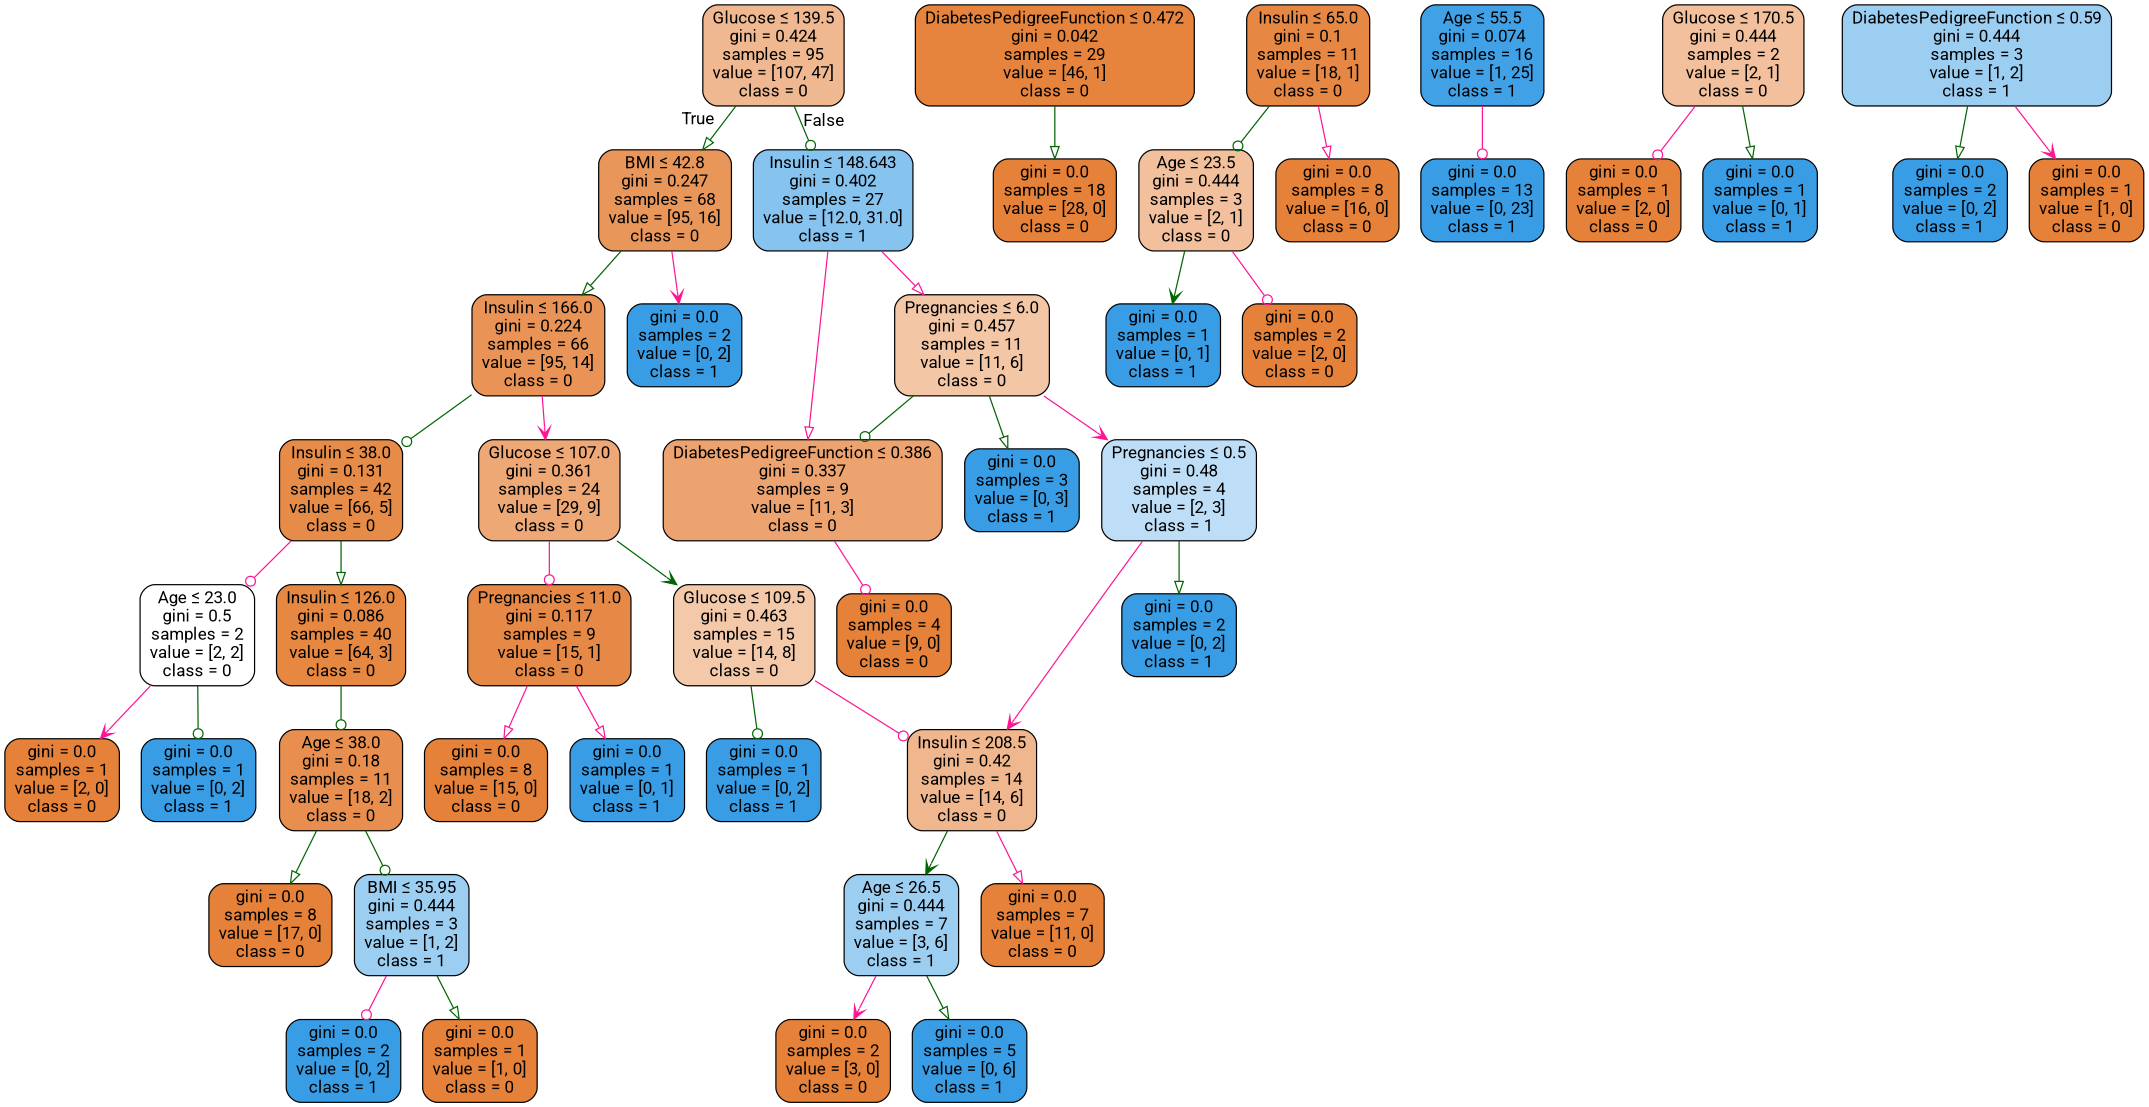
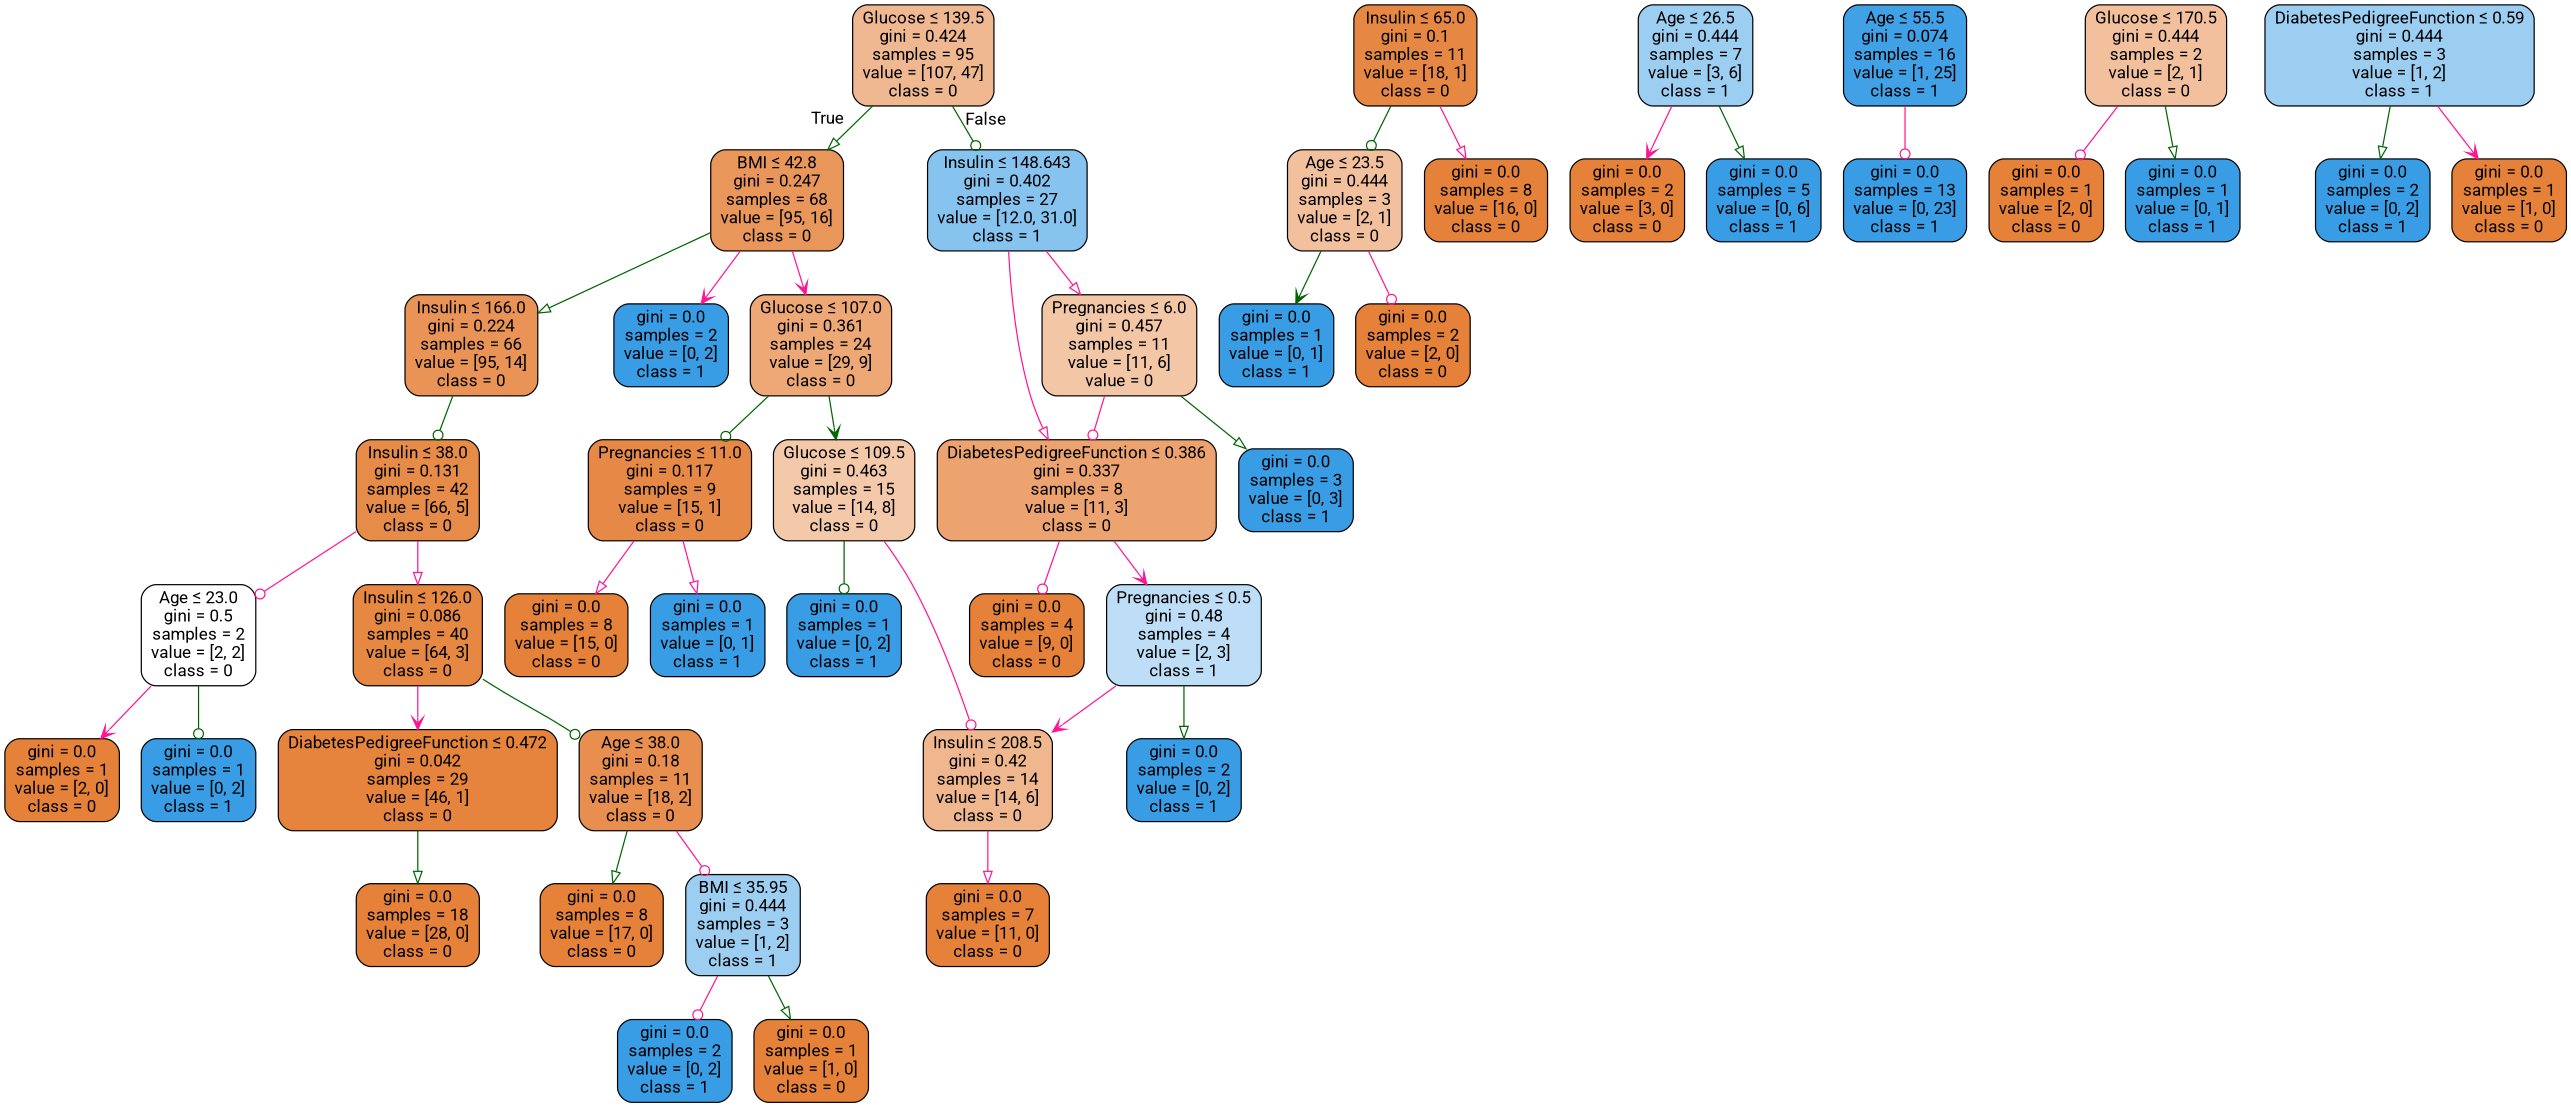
node "Pregnancies ≤ 6.0": text "class = 0" -> "value = 0"
edge "Insulin ≤ 166.0" -> "Glucose ≤ 107.0": now "BMI ≤ 42.8" -> "Glucose ≤ 107.0"
edge "Pregnancies ≤ 6.0" -> "Pregnancies ≤ 0.5": now "DiabetesPedigreeFunction ≤ 0.386" -> "Pregnancies ≤ 0.5"
edge "Pregnancies ≤ 6.0" -> "DiabetesPedigreeFunction ≤ 0.386": color darkgreen -> deeppink
node "DiabetesPedigreeFunction ≤ 0.386": text "samples = 9" -> "samples = 8"
edge "Insulin ≤ 38.0" -> "Insulin ≤ 126.0": color darkgreen -> deeppink
edge "Glucose ≤ 107.0" -> "Pregnancies ≤ 11.0": color deeppink -> darkgreen
edge "Insulin ≤ 126.0" -> "DiabetesPedigreeFunction ≤ 0.472": added
edge "Insulin ≤ 208.5" -> "Age ≤ 26.5": removed
edge "Age ≤ 38.0" -> "BMI ≤ 35.95": color darkgreen -> deeppink
